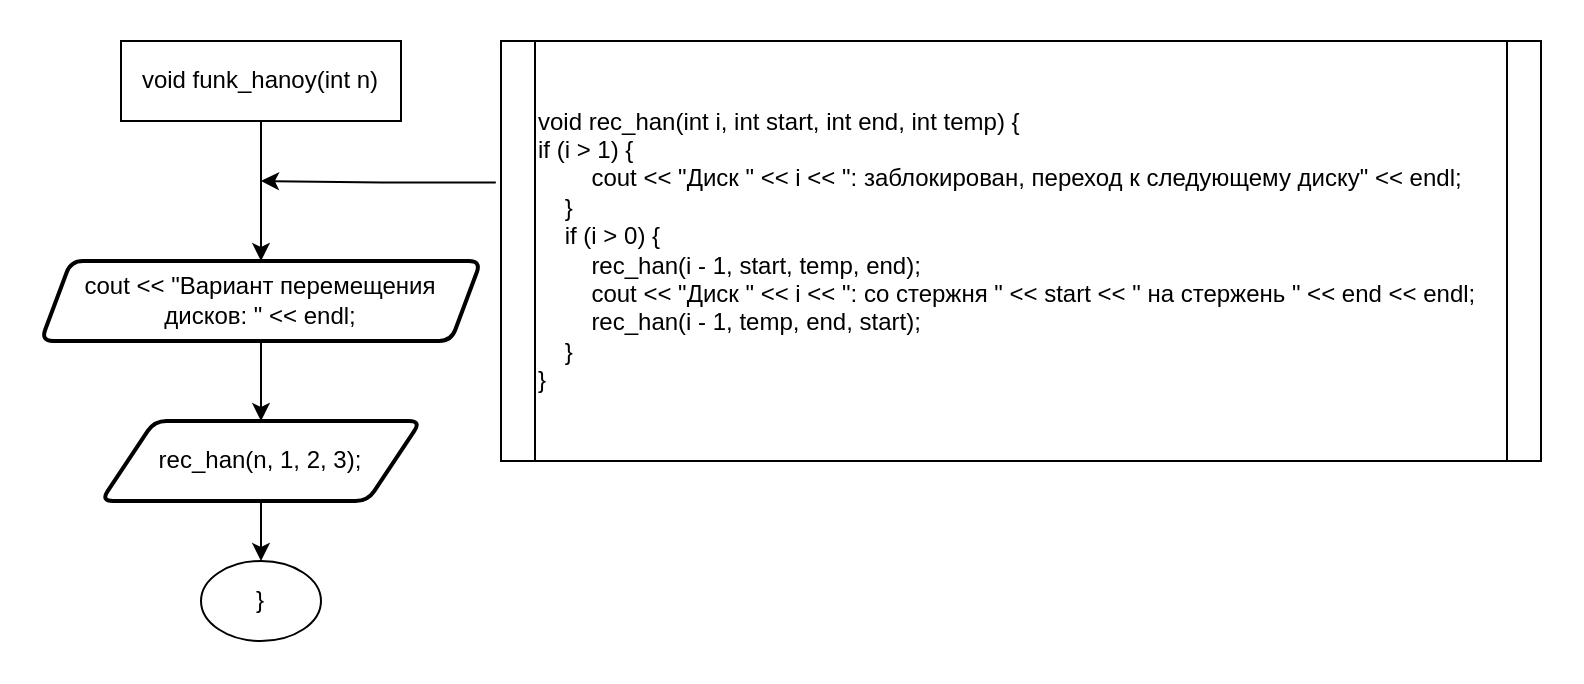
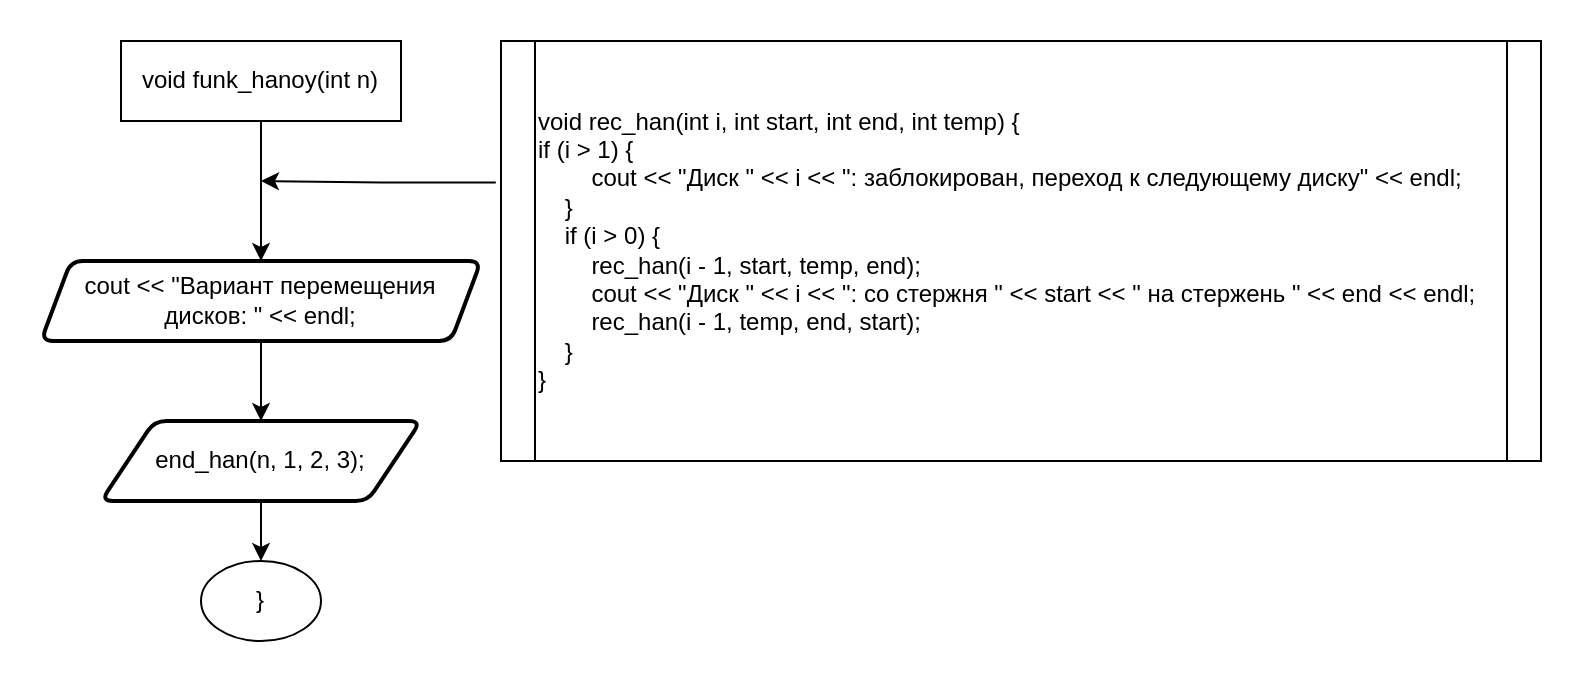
node "rec_han(n, 1, 2, 3);": label "rec_han(n, 1, 2, 3);" -> "end_han(n, 1, 2, 3);"
